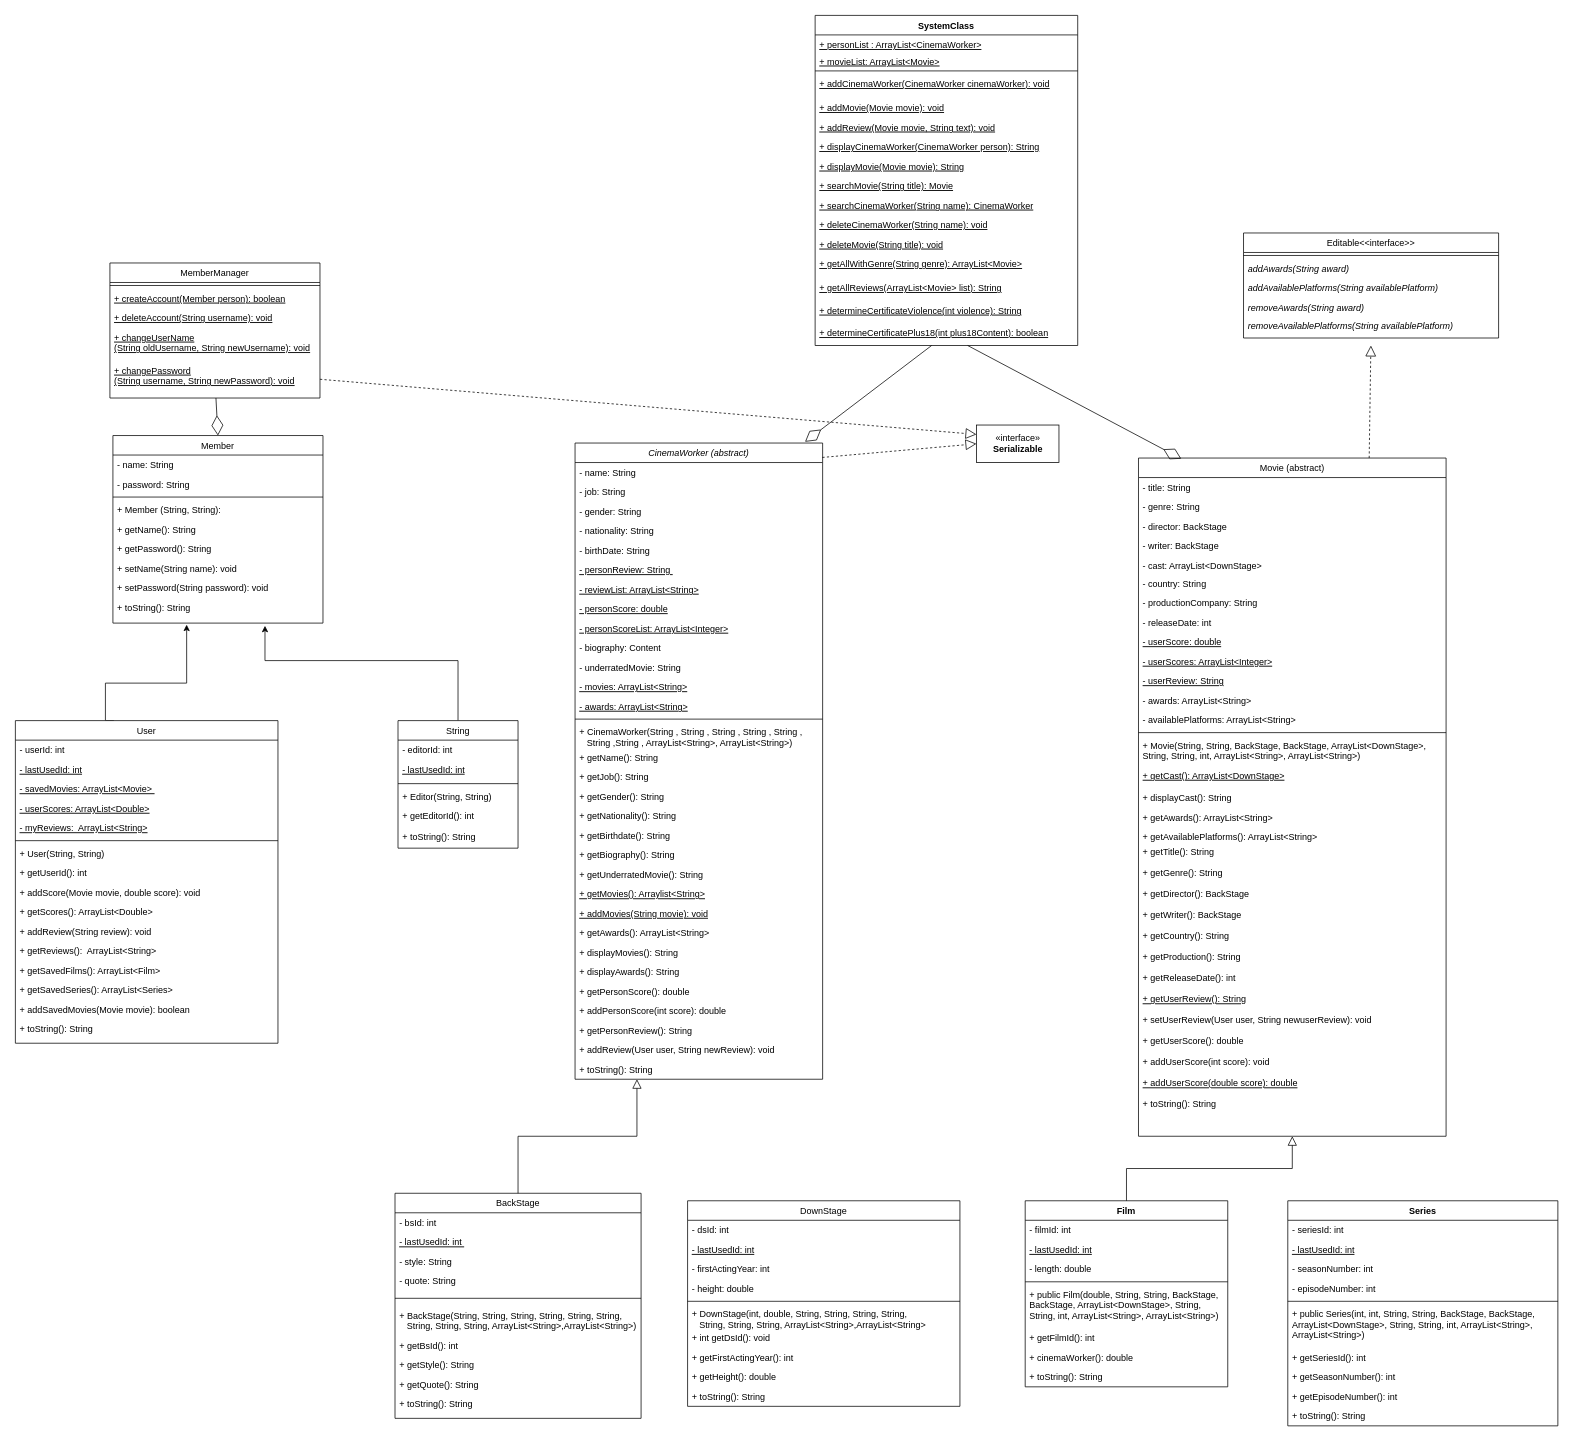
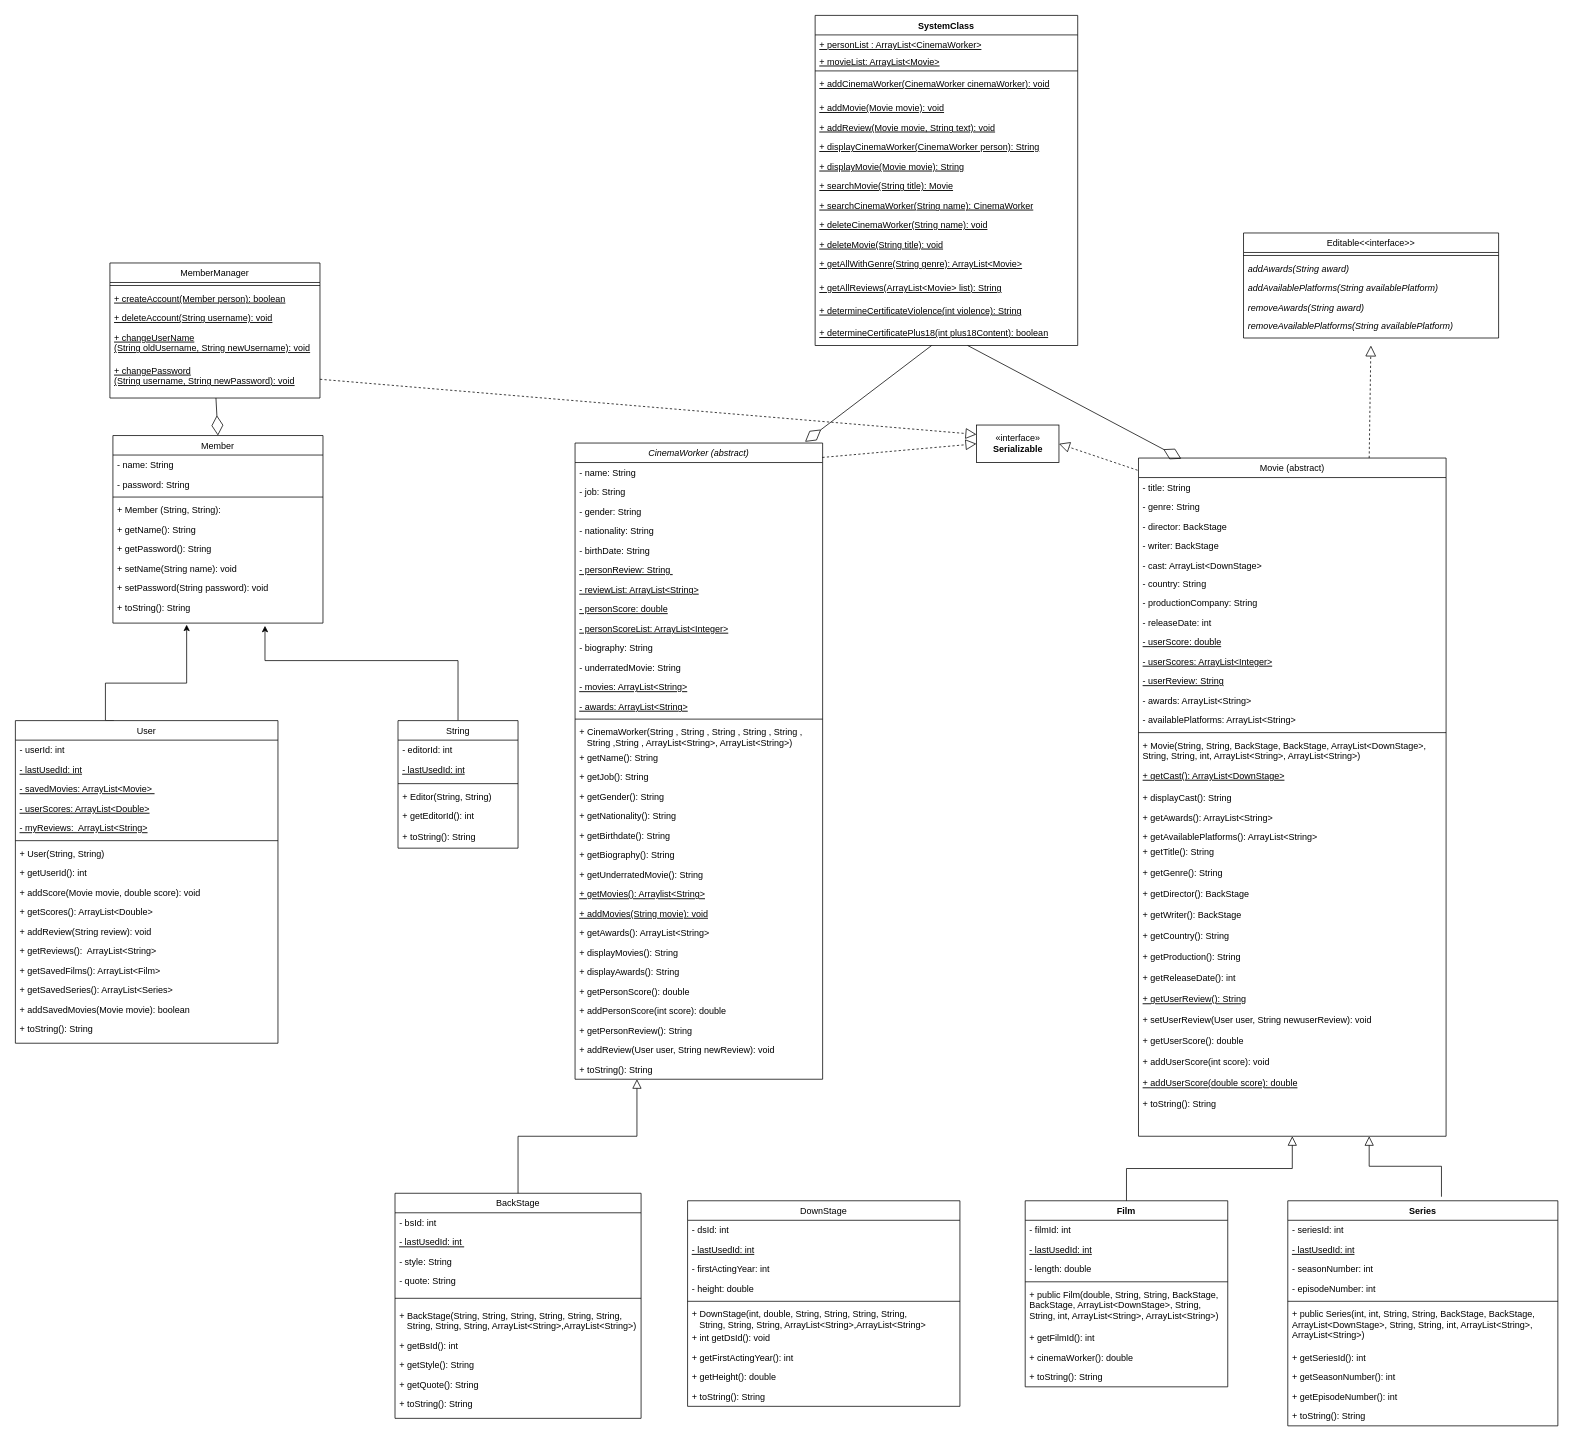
edge "Movie (abstract)" -> "«interface» Serializable": added
node "- biography: Content": label "- biography: Content" -> "- biography: String"
edge "Series" -> "Movie (abstract)": added
